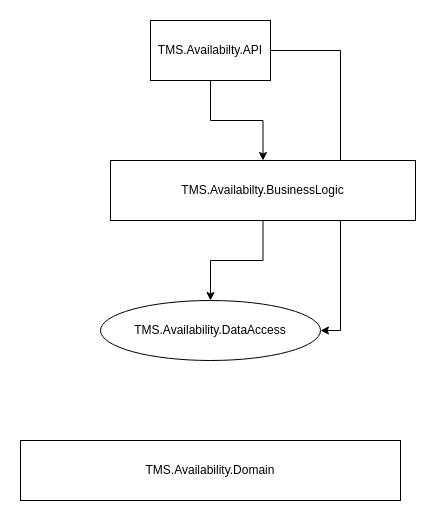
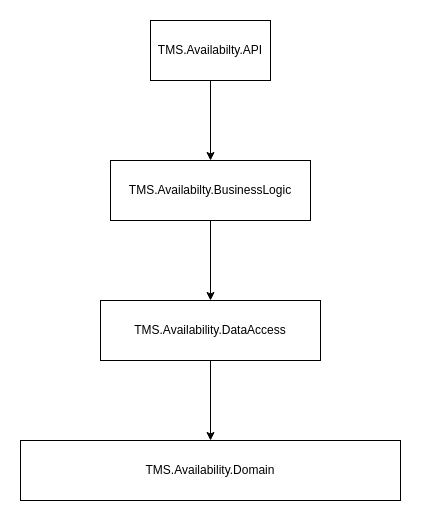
edge "TMS.Availabilty.API" -> "TMS.Availability.DataAccess": removed
node "TMS.Availabilty.BusinessLogic": size 305x60 -> 200x60
node "TMS.Availability.DataAccess": shape ellipse -> rectangle
edge "TMS.Availability.DataAccess" -> "TMS.Availability.Domain": added
